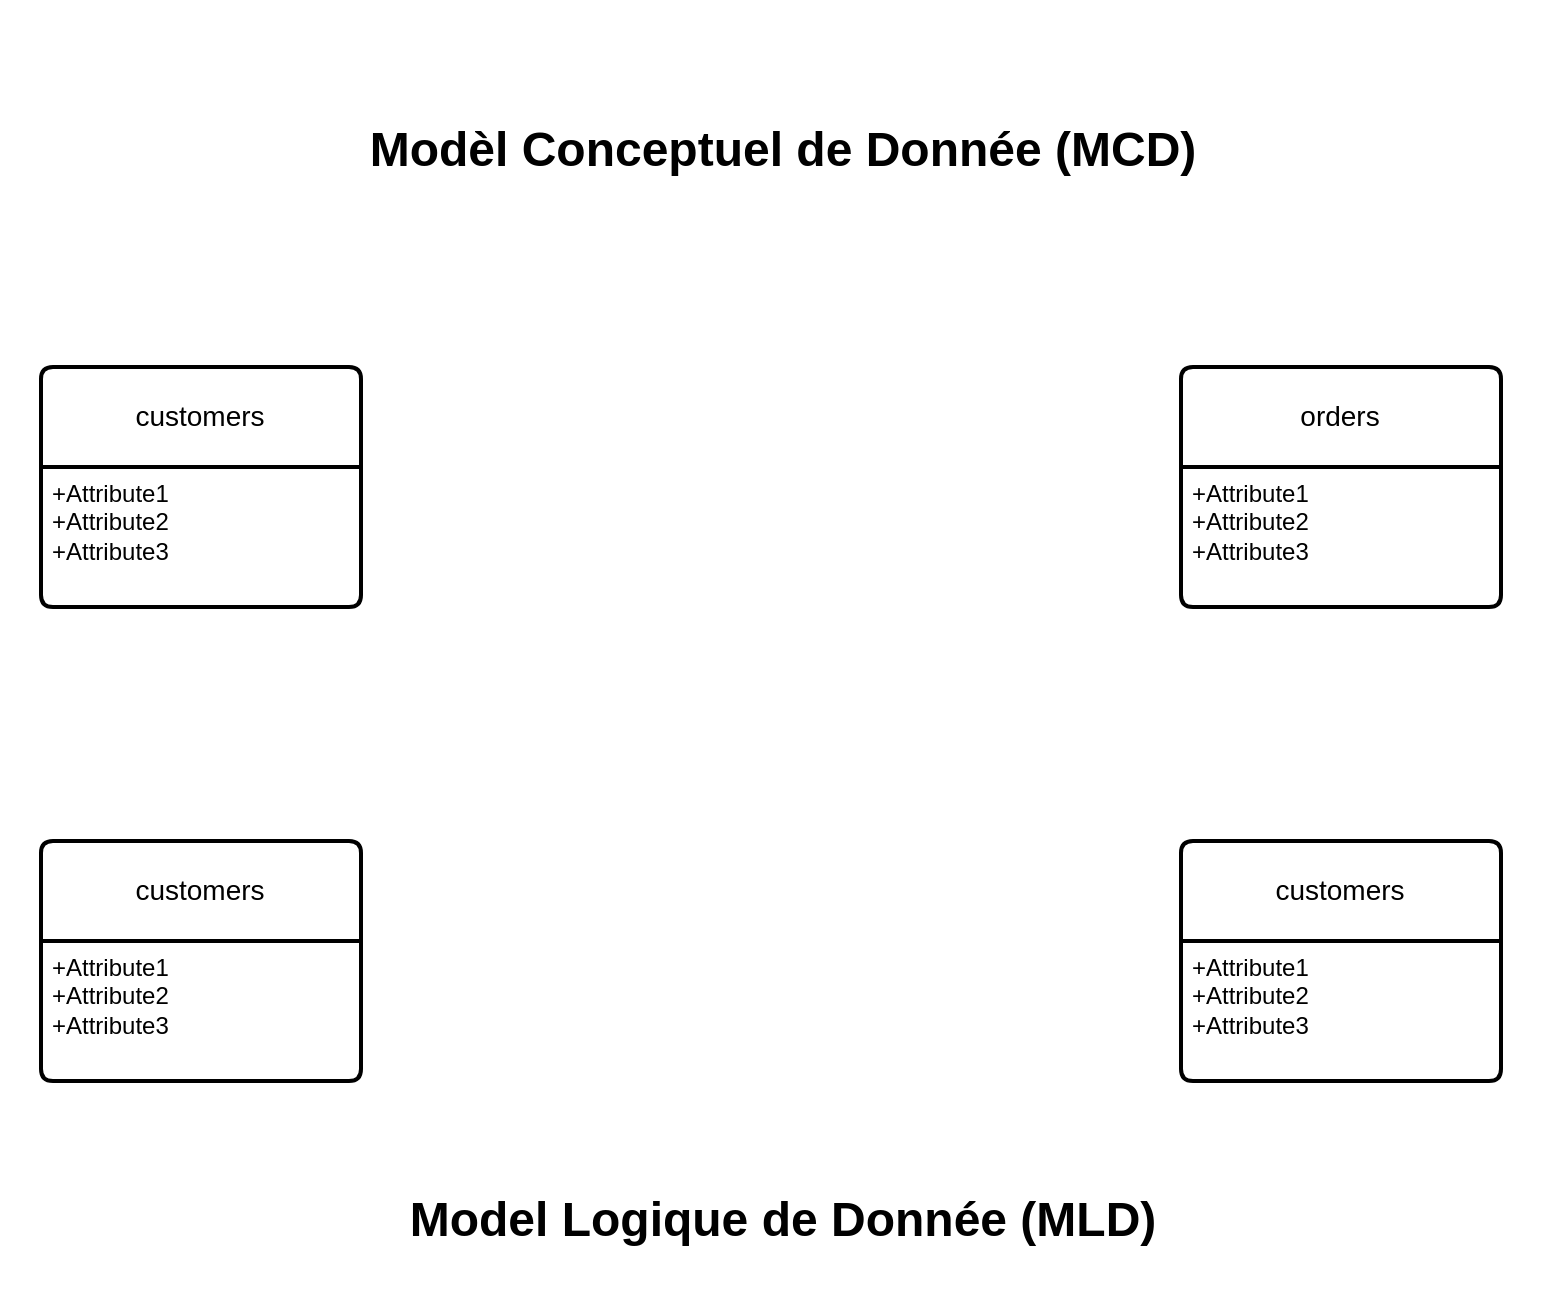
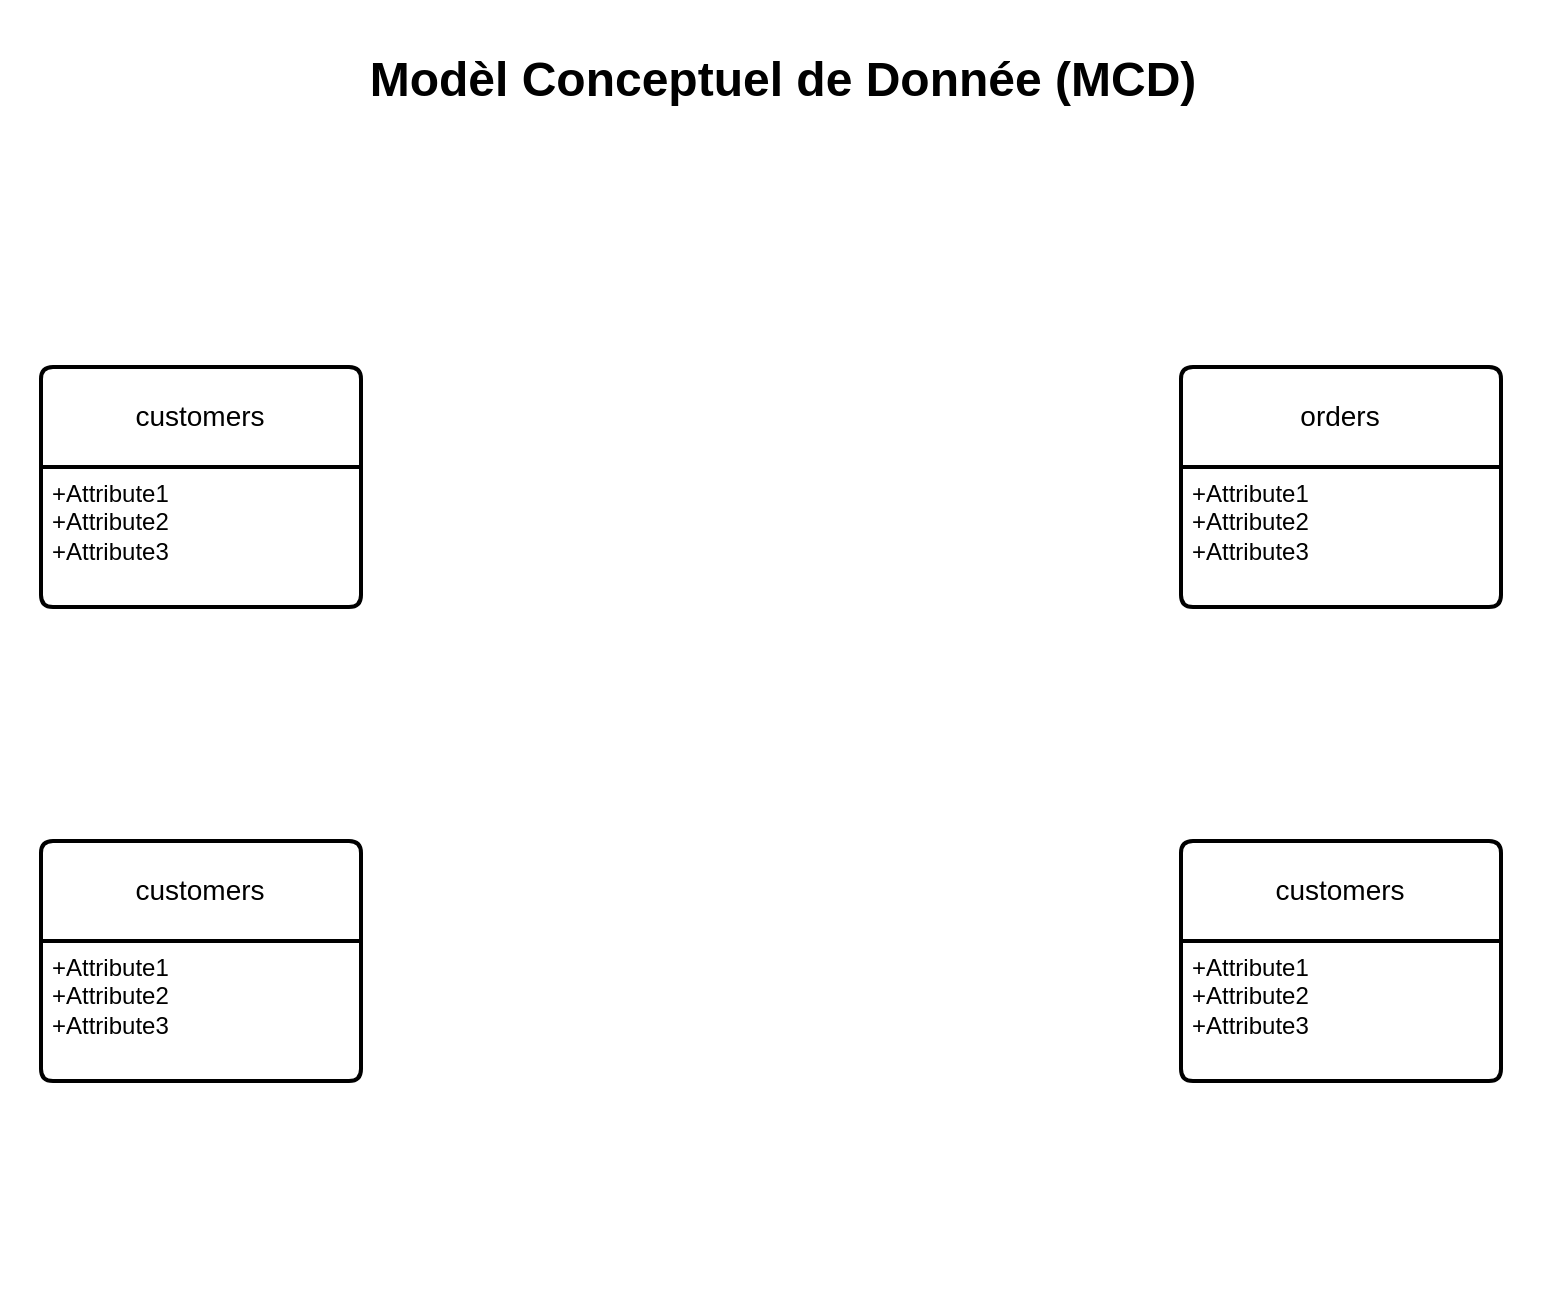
node "Modèl Conceptuel de Donnée (MCD)": moved (782, 151) -> (782, 81)
node "Model Logique de Donnée (MLD)": removed
